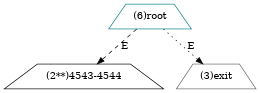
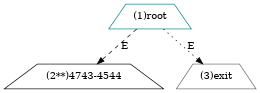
node "(6)root": label "(6)root" -> "(1)root"
node "(2**)4543-4544": label "(2**)4543-4544" -> "(2**)4743-4544"
